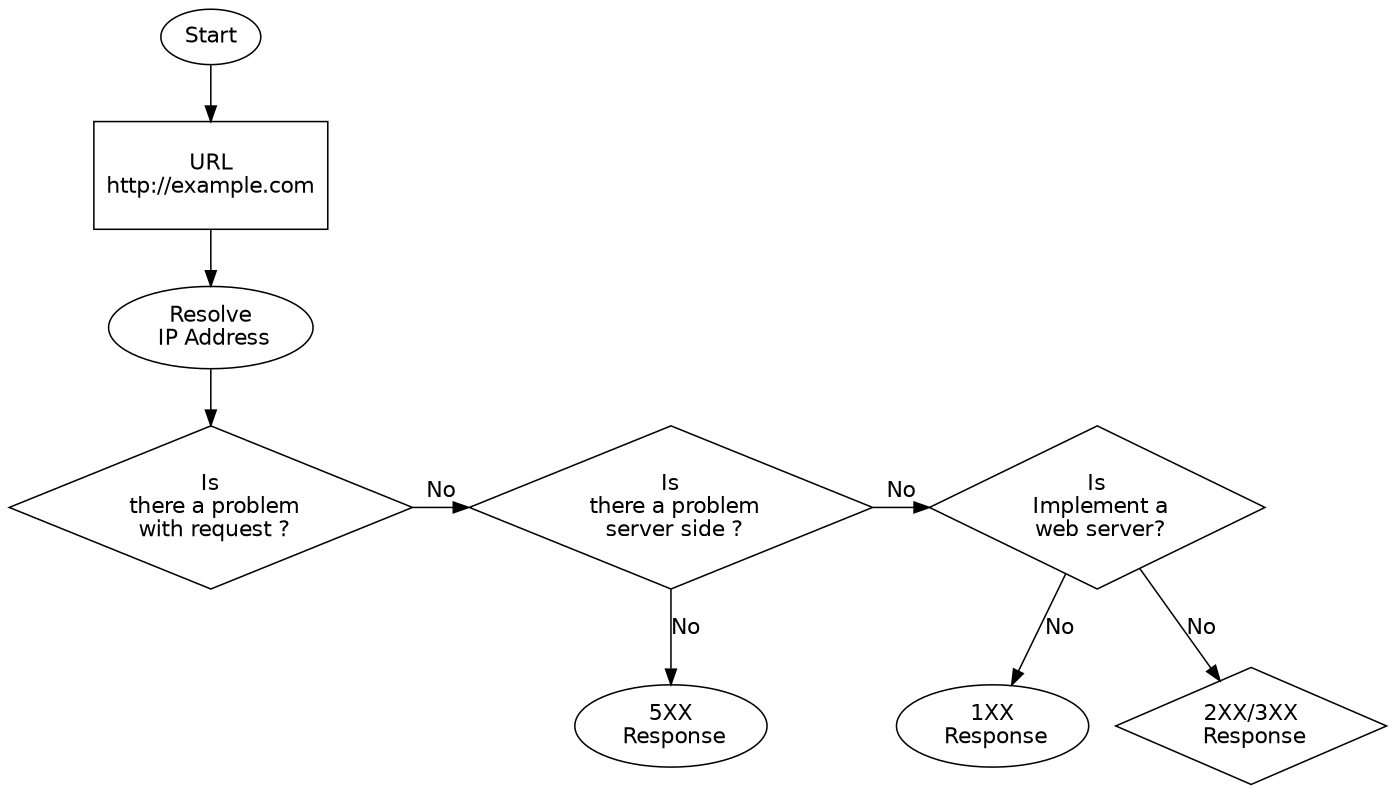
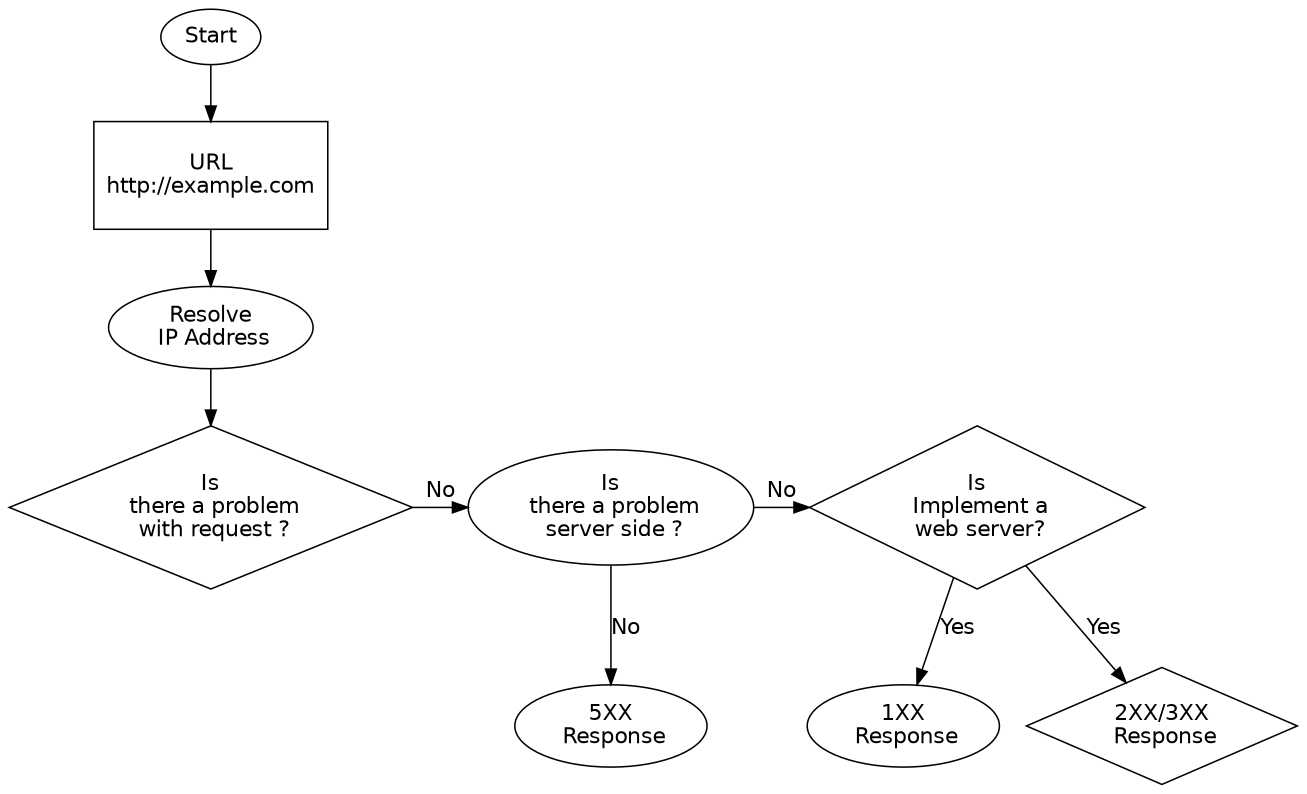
node "Is there a problem server side ?": shape diamond -> ellipse
edge "Is Implement a web server?" -> "1XX Response": label "No" -> "Yes"
edge "Is Implement a web server?" -> "2XX/3XX Response": label "No" -> "Yes"
